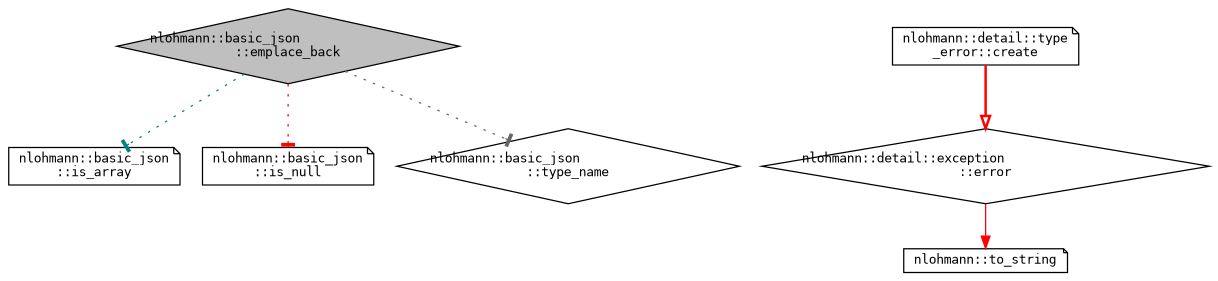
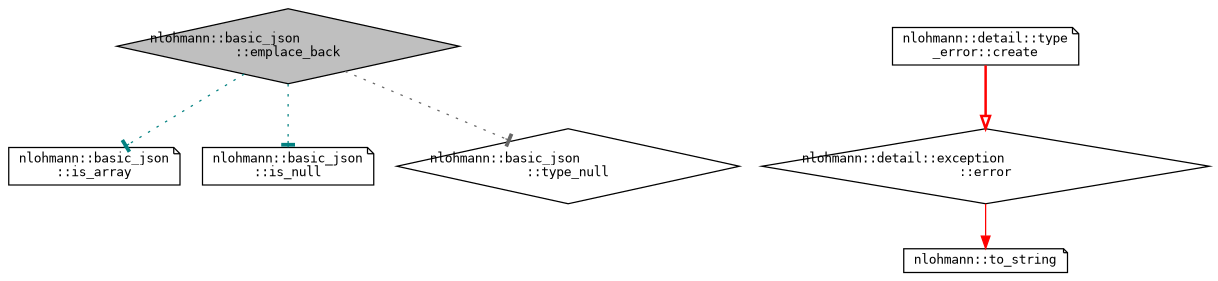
edge "nlohmann::basic_json ::emplace_back" -> "nlohmann::basic_json ::is_null": color red -> teal
node "nlohmann::basic_json ::type_name": label "nlohmann::basic_json ::type_name" -> "nlohmann::basic_json ::type_null"
